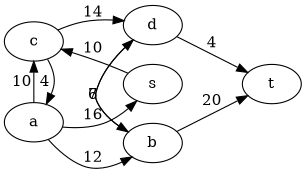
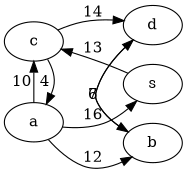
edge "s" -> "c": label "10" -> "13"
node "t": removed
